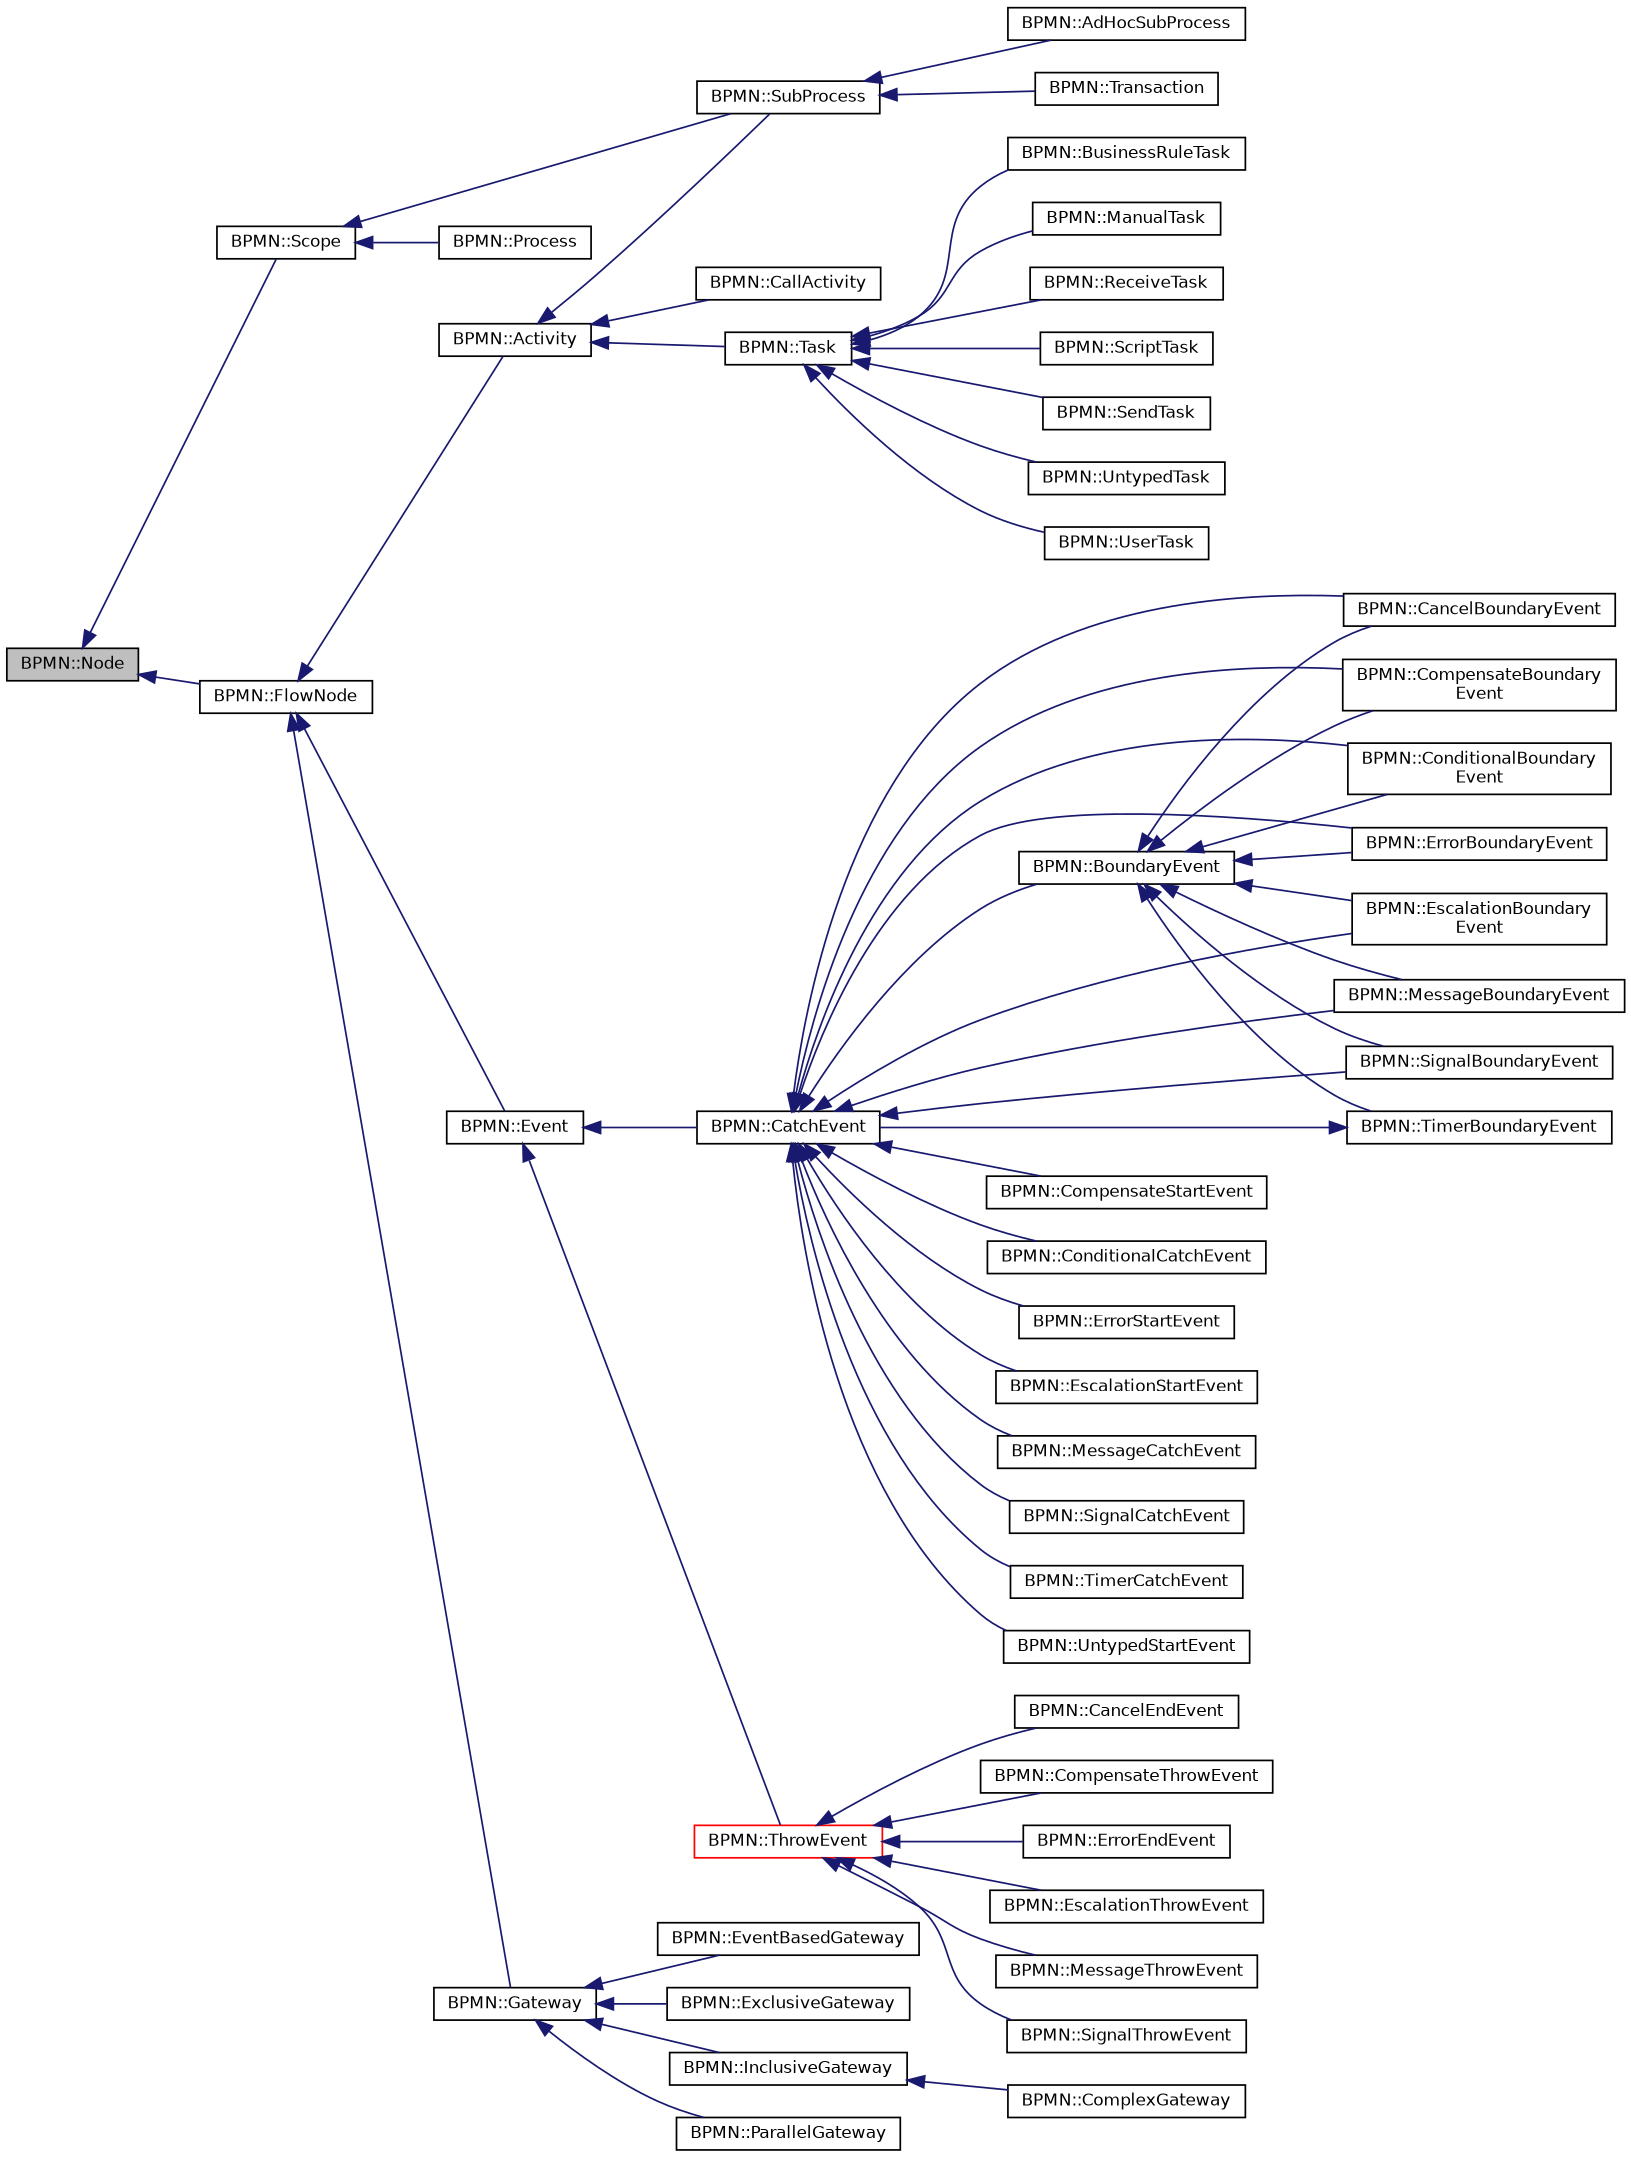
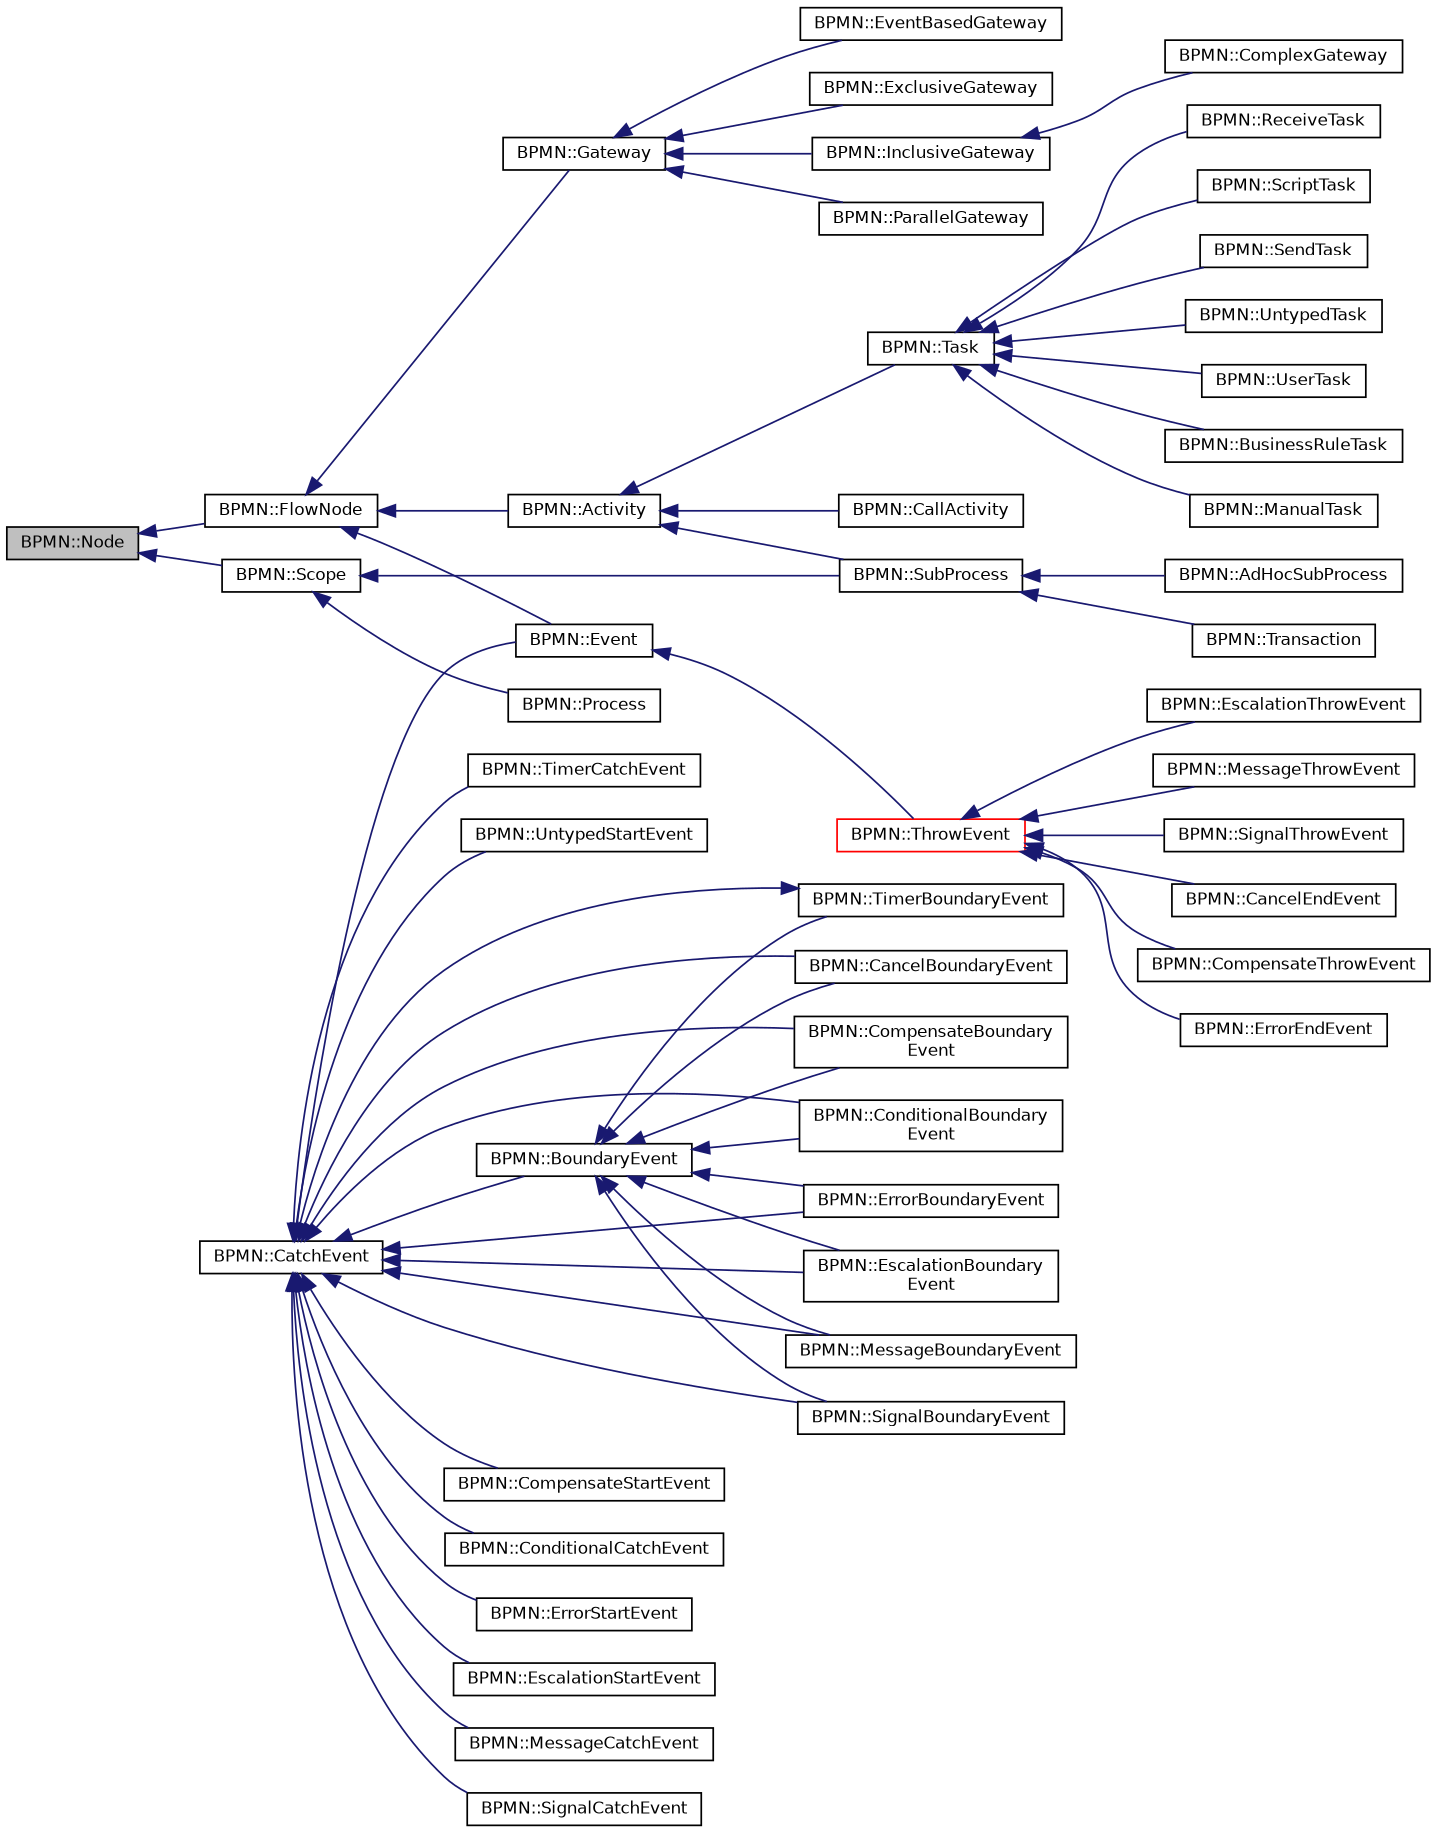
edge "BPMN::CatchEvent" -> "BPMN::Event": reversed
